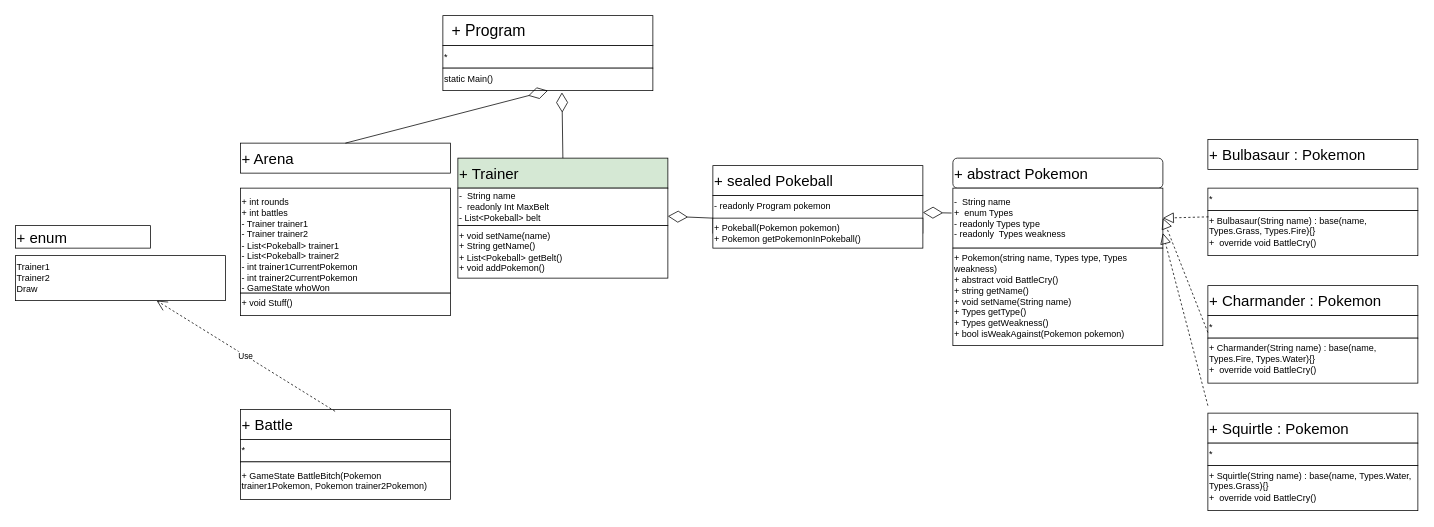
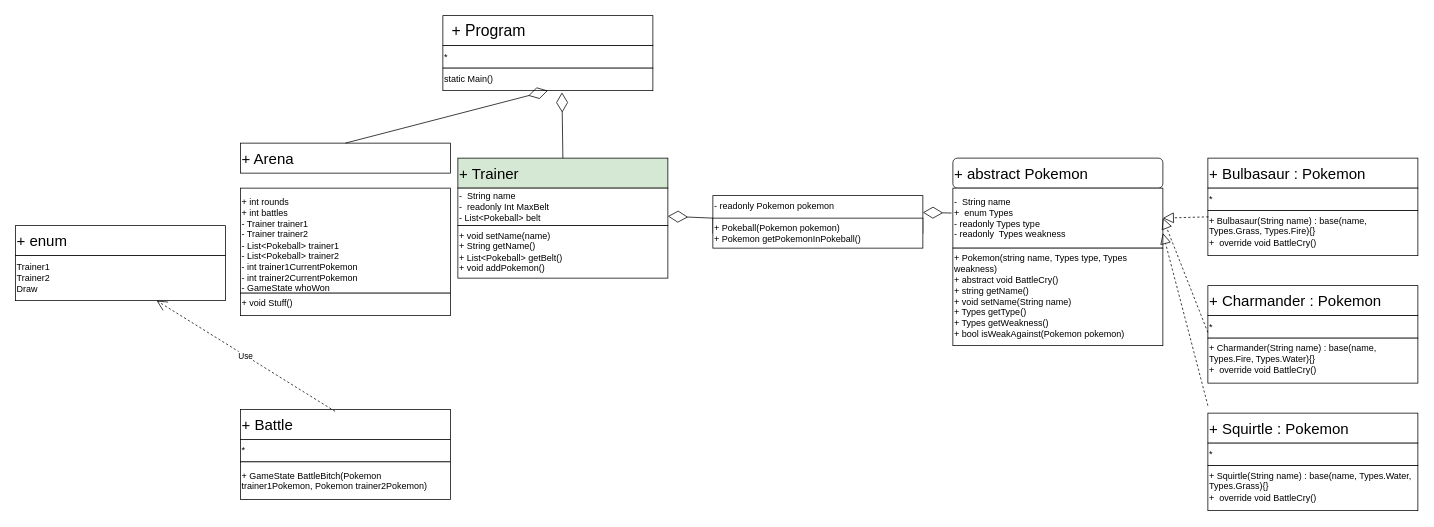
node "+ Bulbasaur : Pokemon": moved (1313, 154) -> (1313, 173)
node "+ sealed Pokeball": removed
node "- readonly Program pokemon": label "- readonly Program pokemon" -> "- readonly Pokemon pokemon"
node "+ enum": size 135x23 -> 210x30
